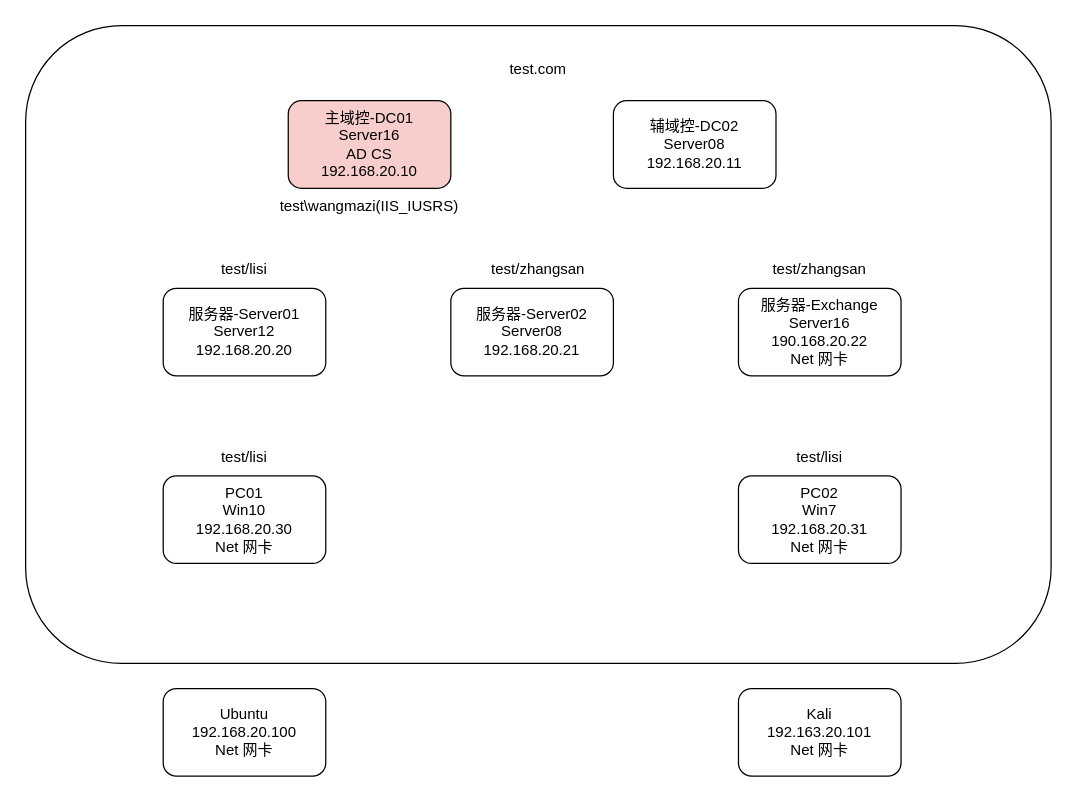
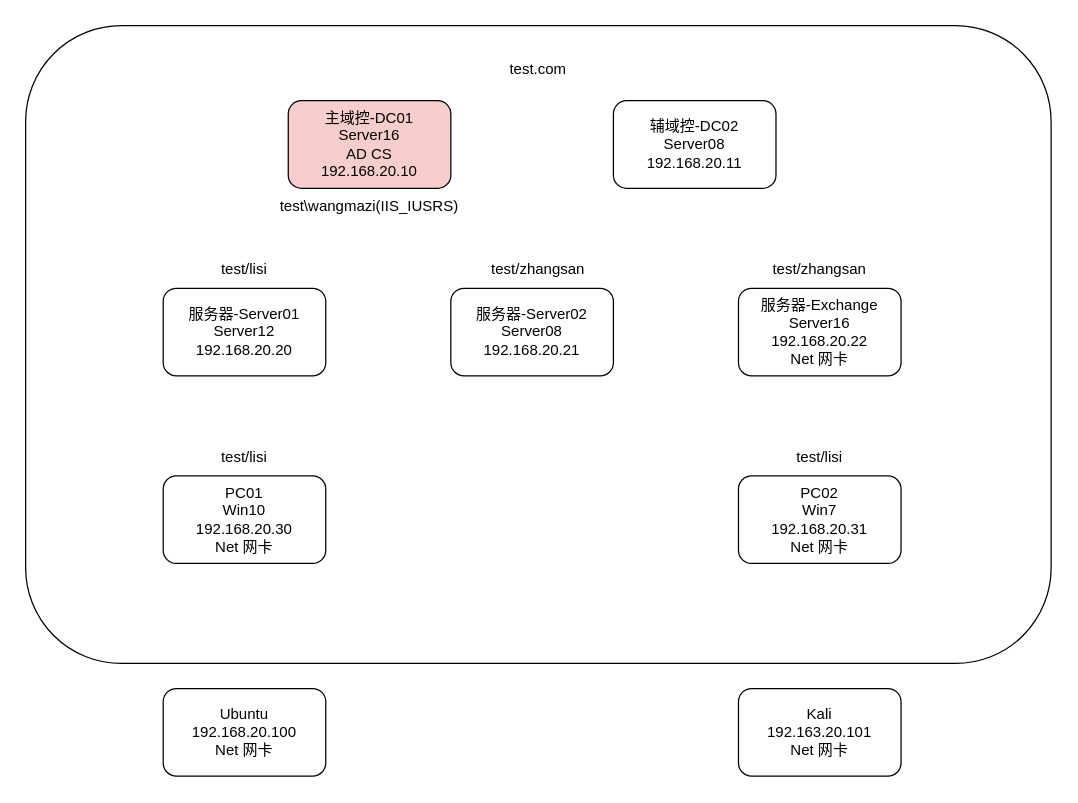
node "服务器-Exchange Server16 190.168.20.22 Net 网卡": label "服务器-Exchange Server16 190.168.20.22 Net 网卡" -> "服务器-Exchange Server16 192.168.20.22 Net 网卡"
